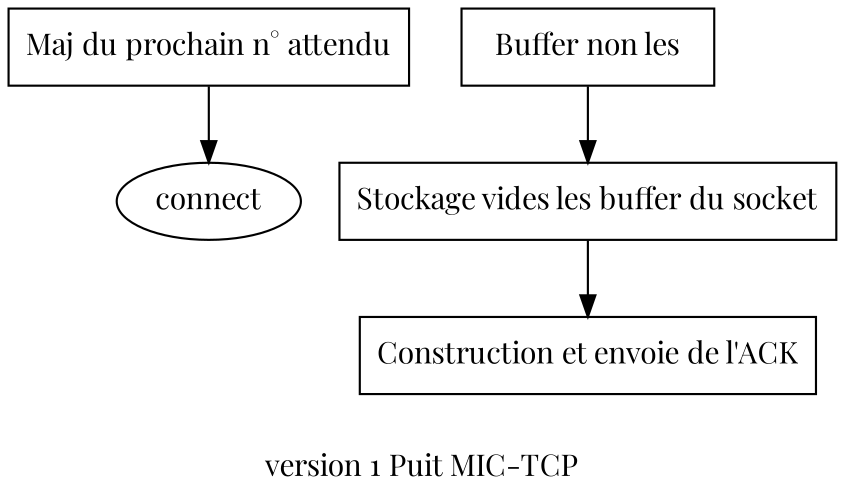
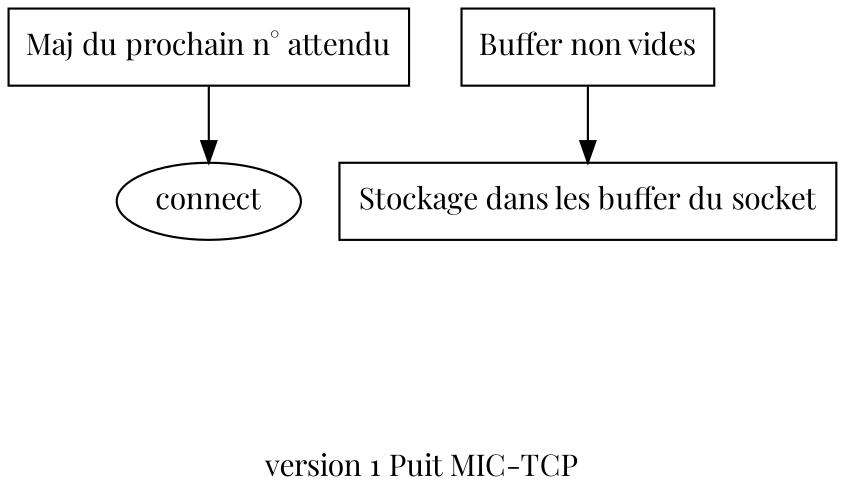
node "Buffer non les": label "Buffer non les" -> "Buffer non vides"
node "Stockage vides les buffer du socket": label "Stockage vides les buffer du socket" -> "Stockage dans les buffer du socket"
node "Construction et envoie de l'ACK": removed
